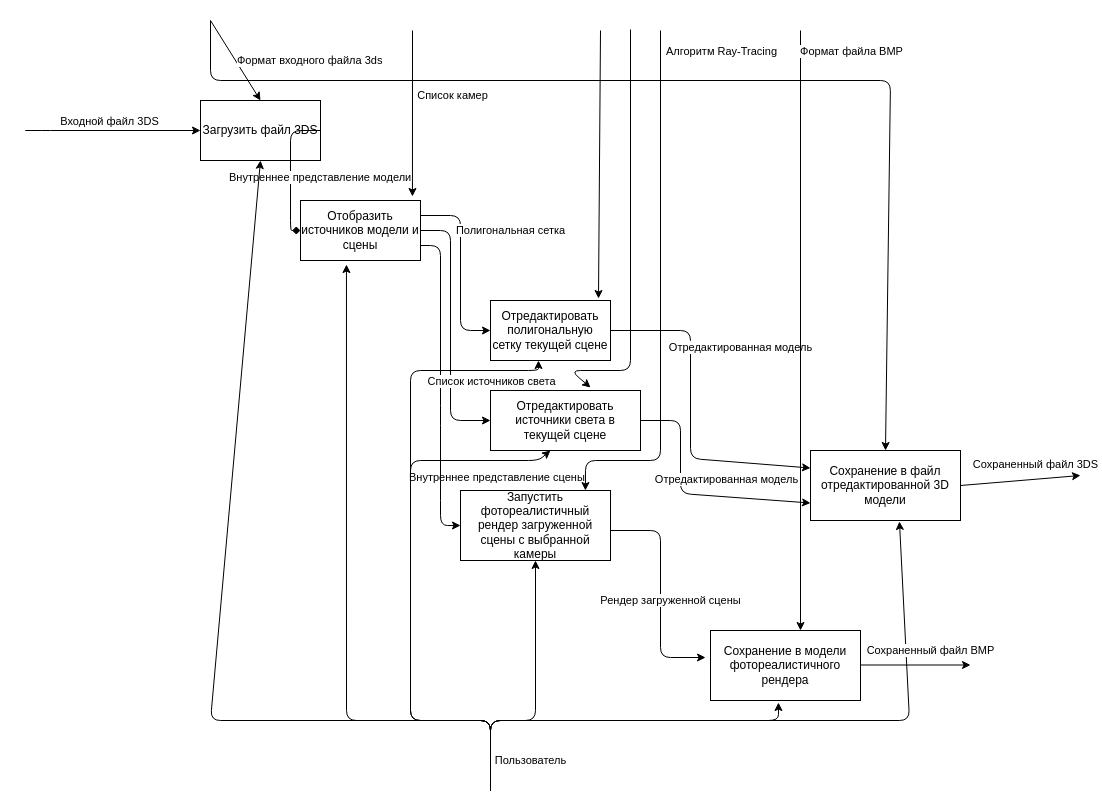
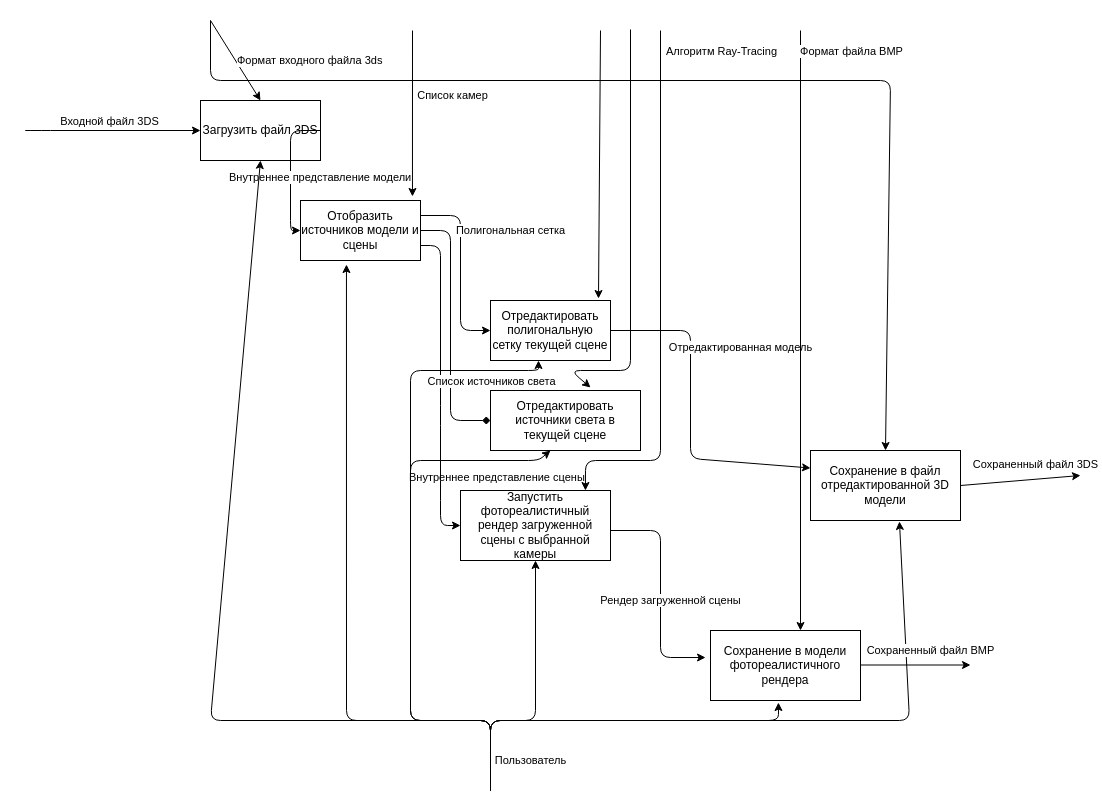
edge "Загрузить файл 3DS" -> "Отобразить источников модели и сцены": arrowhead diamond -> classic
edge "Отобразить источников модели и сцены" -> "Отредактировать источники света в текущей сцене": arrowhead classic -> diamond
edge "Отредактировать источники света в текущей сцене" -> "Сохранение в файл отредактированной 3D модели": removed, label "Отредактированная модель"
